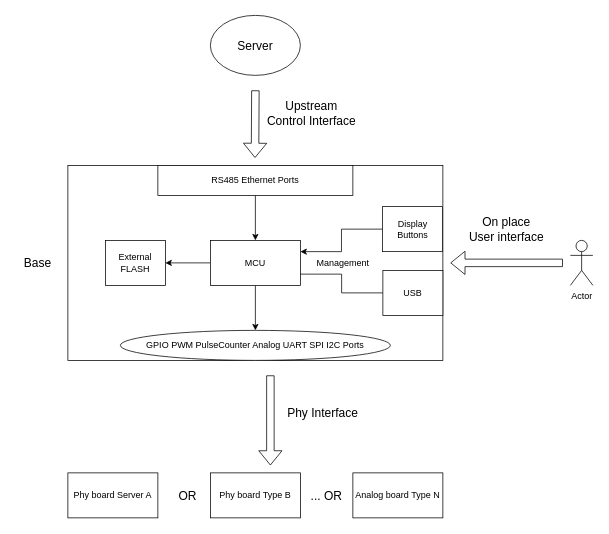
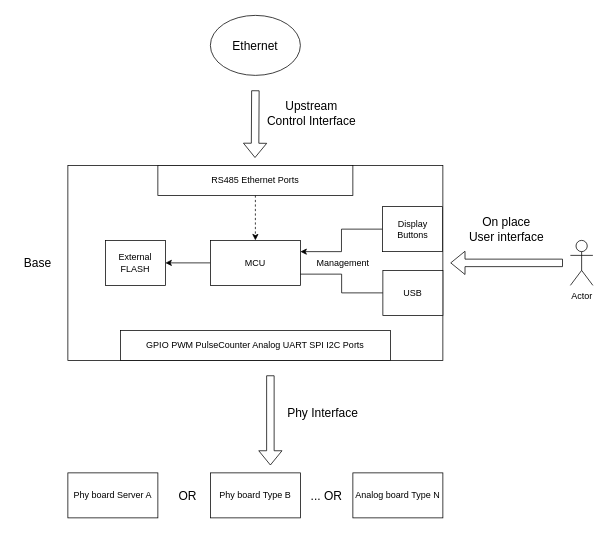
node "Server": label "Server" -> "Ethernet"
edge "RS485 Ethernet Ports" -> "MCU": style solid -> dashed
edge "MCU" -> "GPIO PWM PulseCounter Analog UART SPI I2C Ports": removed
node "GPIO PWM PulseCounter Analog UART SPI I2C Ports": shape ellipse -> rectangle
